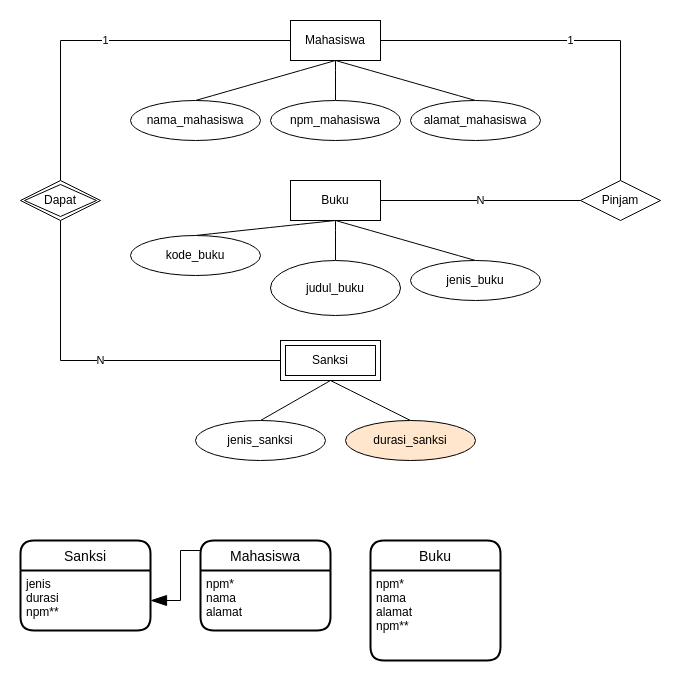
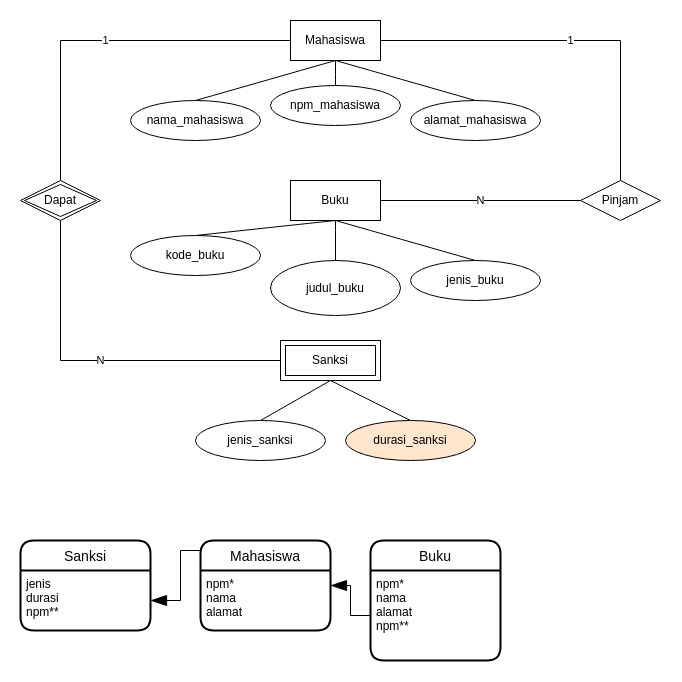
node "npm_mahasiswa": moved (336, 121) -> (336, 106)
edge "npm* nama alamat npm**" -> "npm* nama alamat": added
